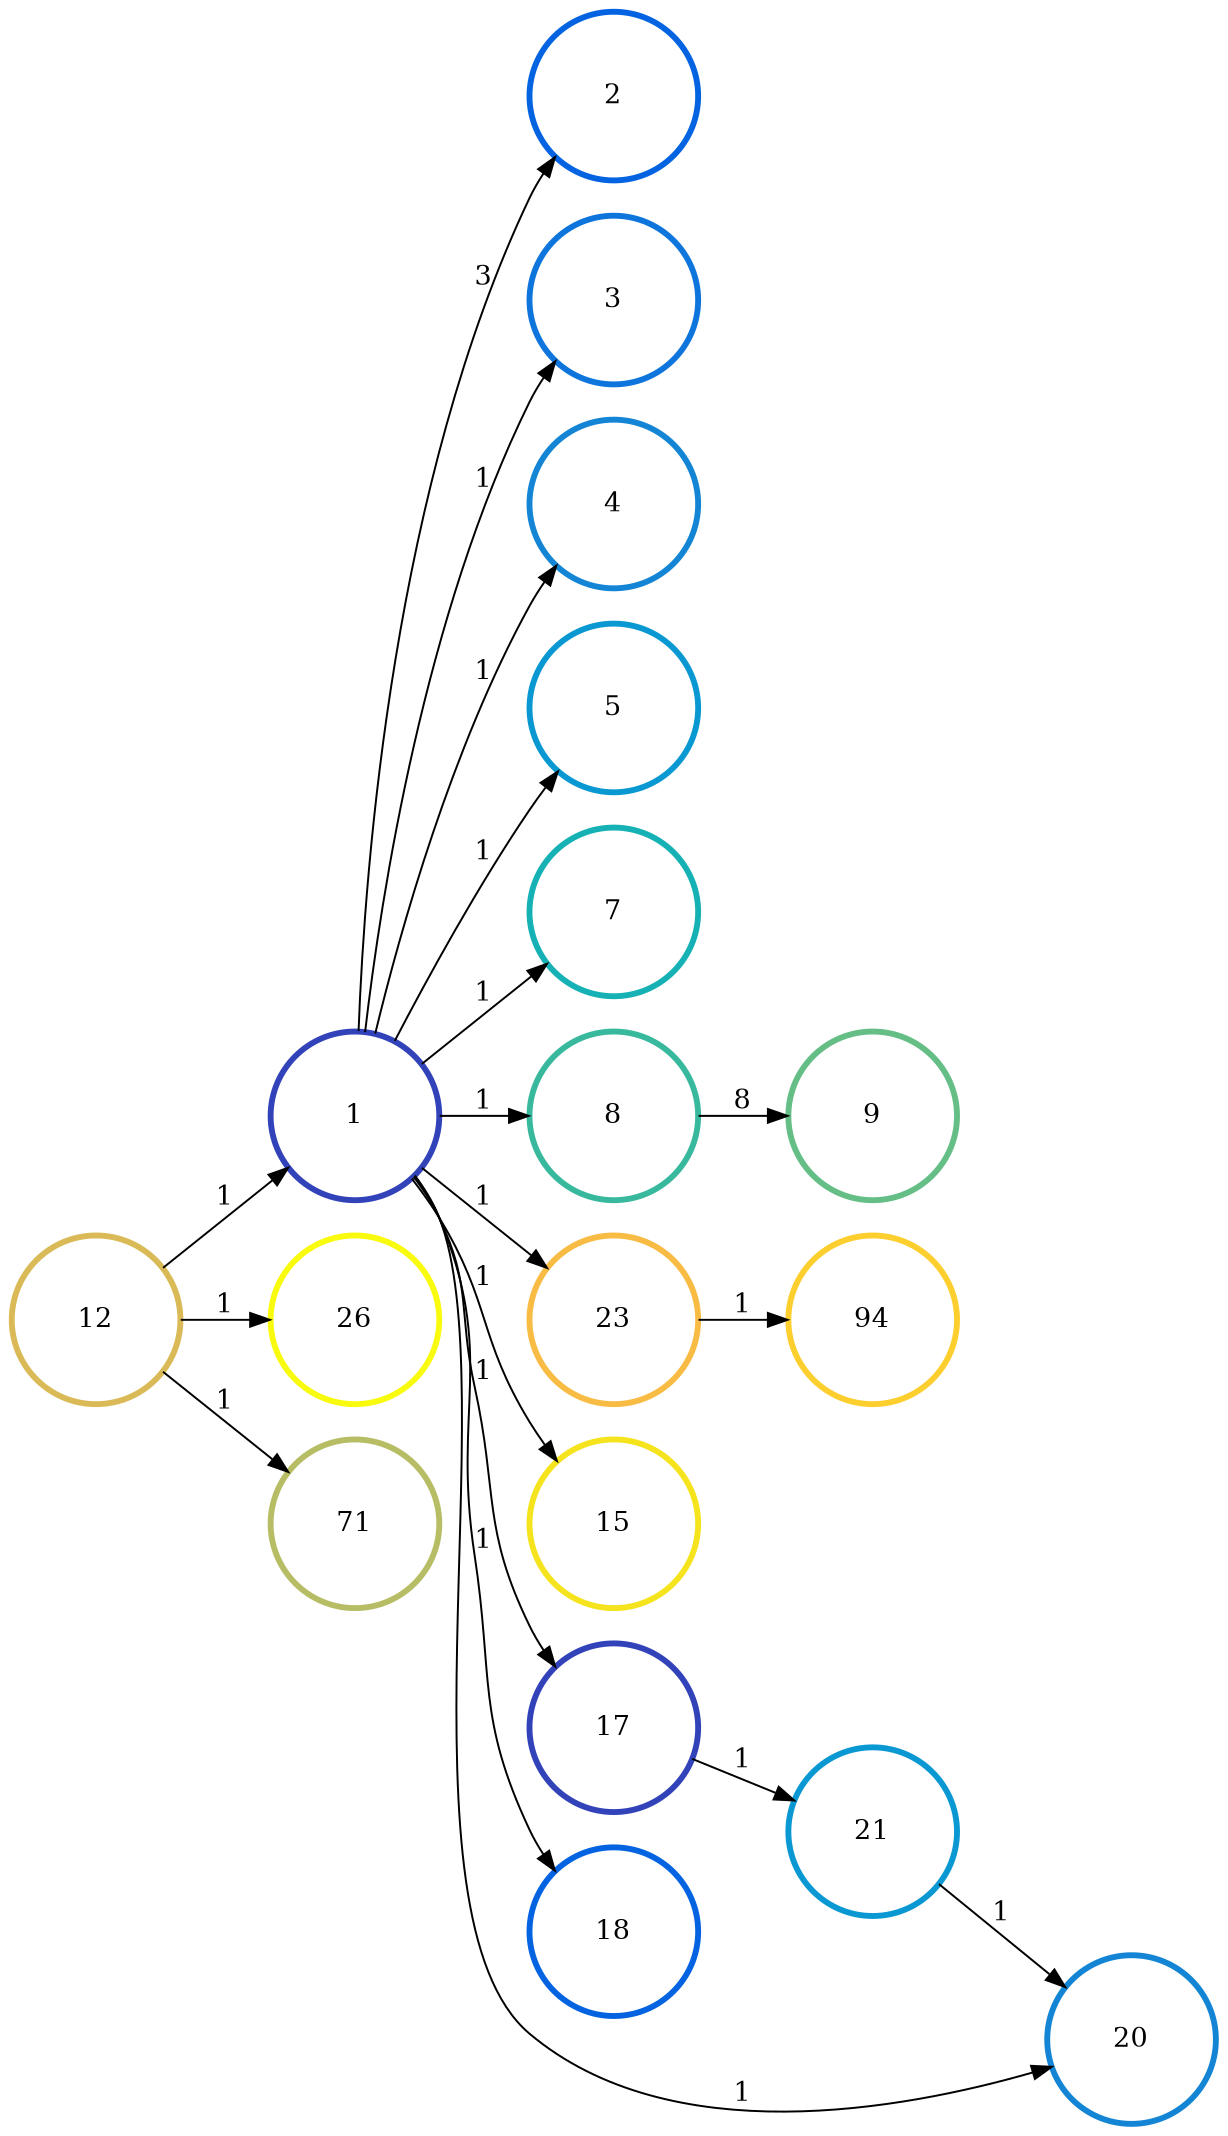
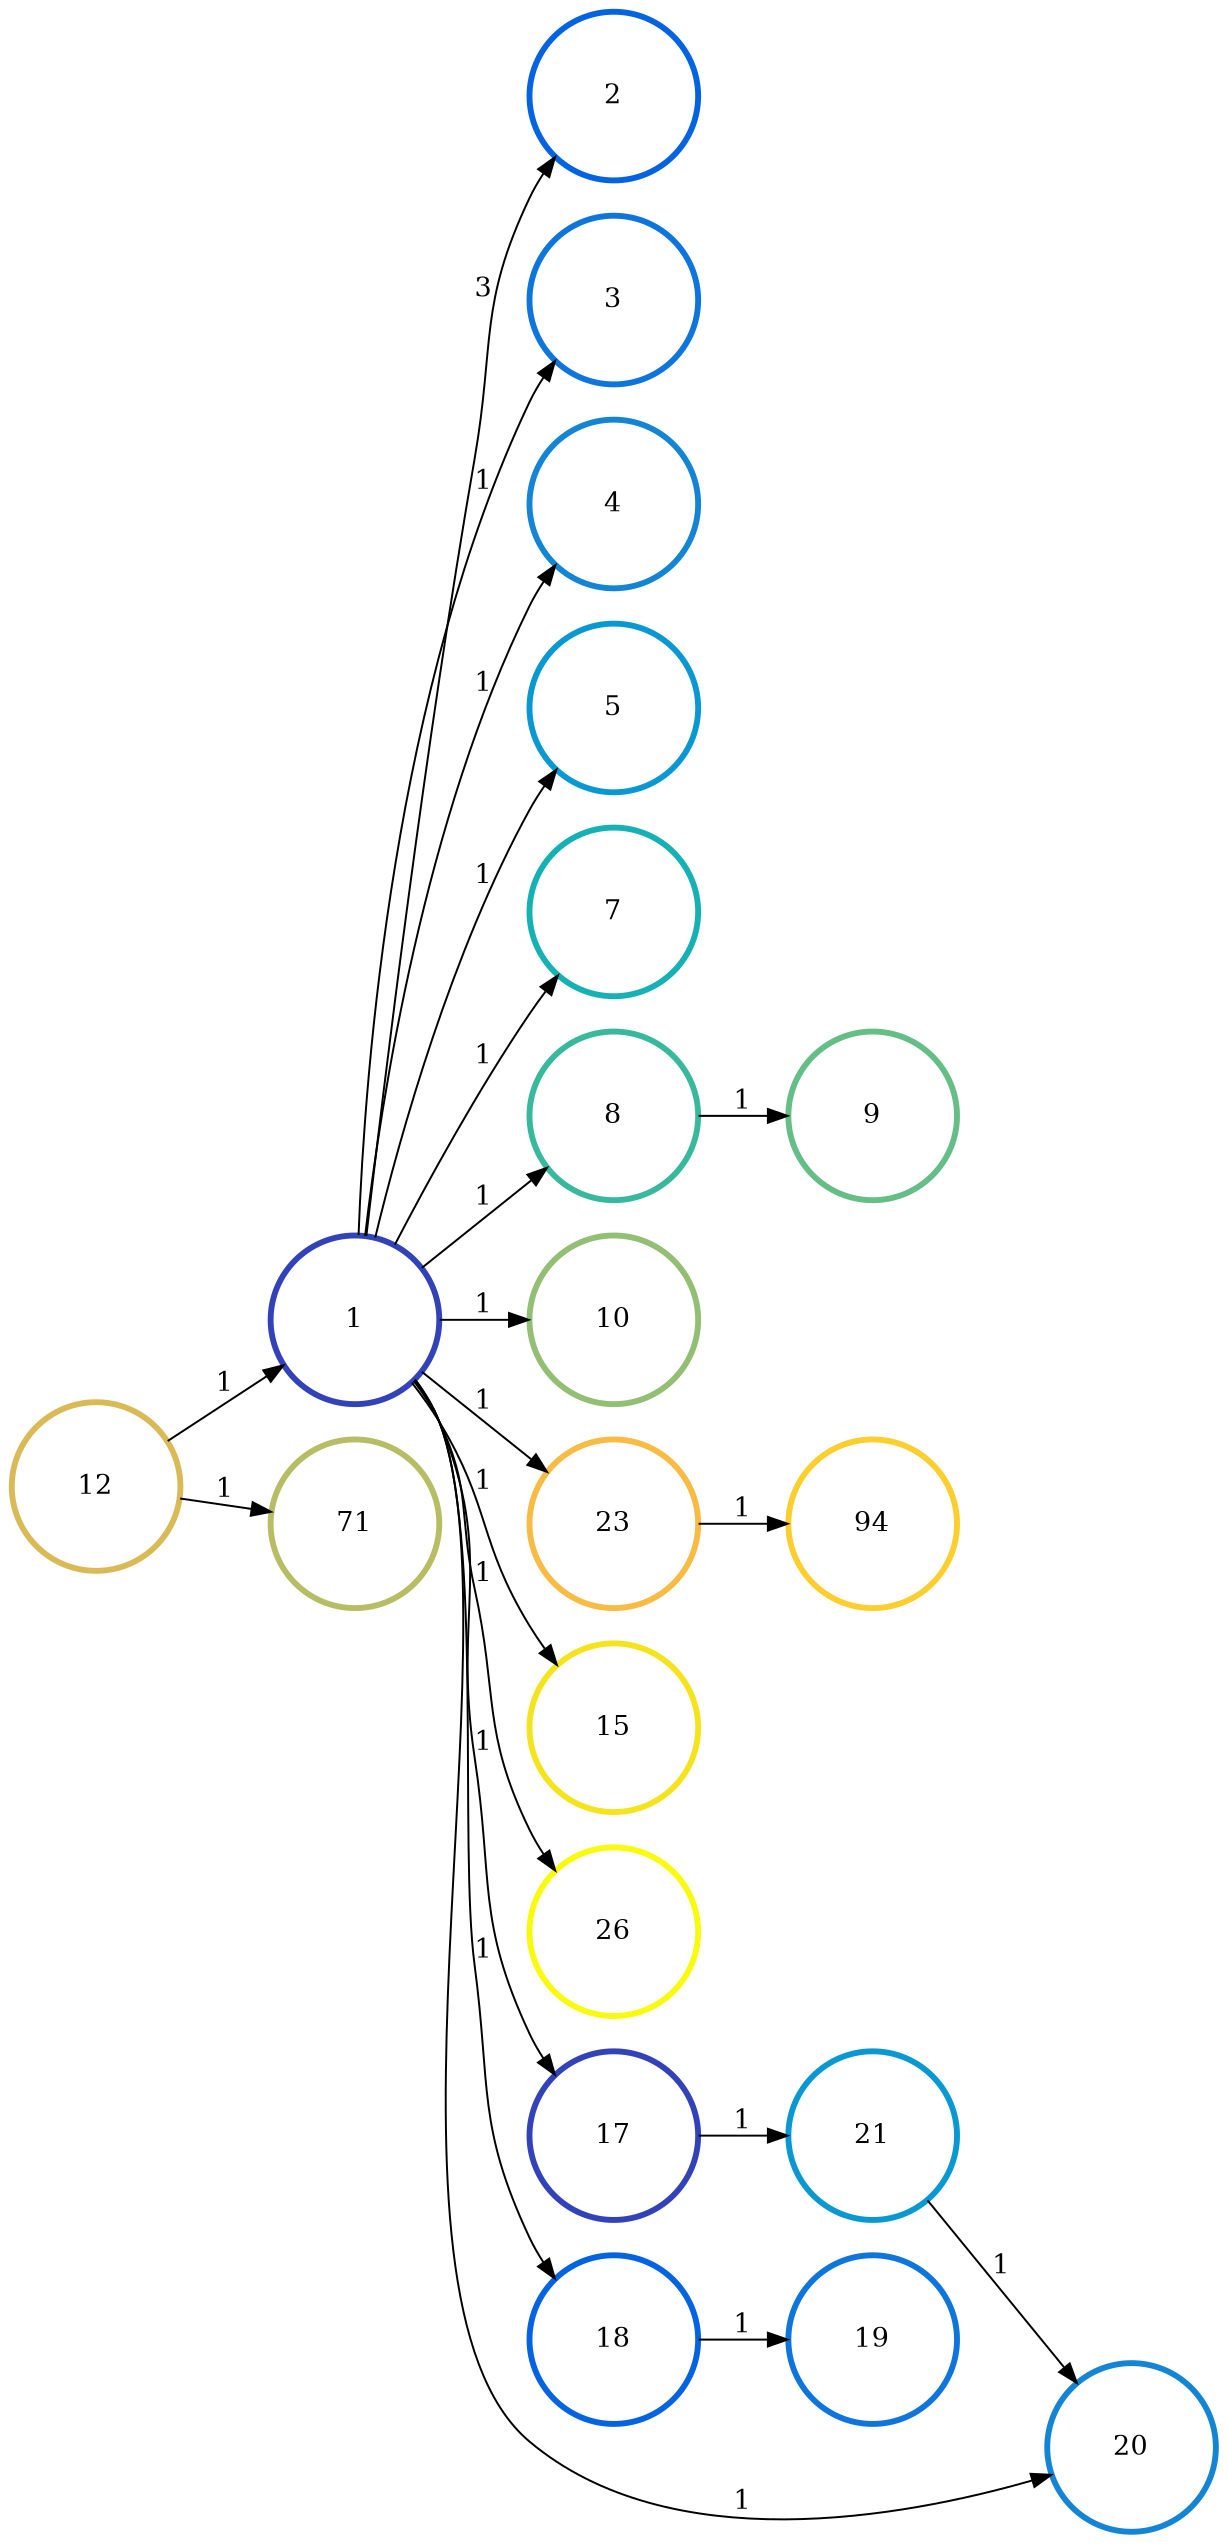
edge "8" -> "9": label "8" -> "1"
edge "12" -> "26": now "1" -> "26"
node "10": added
node "19": added
